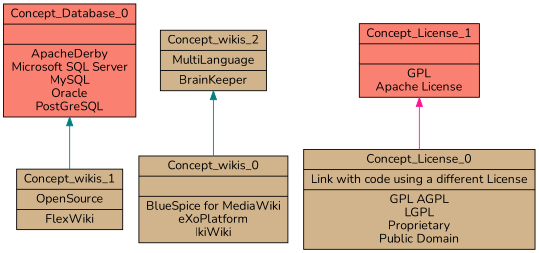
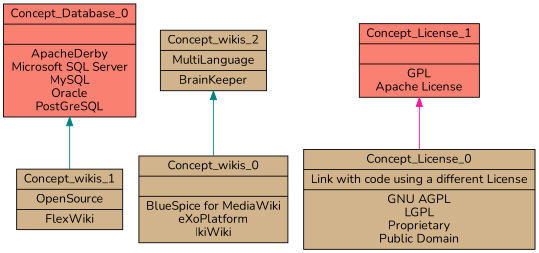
node "Concept_License_0": text "GPL AGPL" -> "GNU AGPL"
